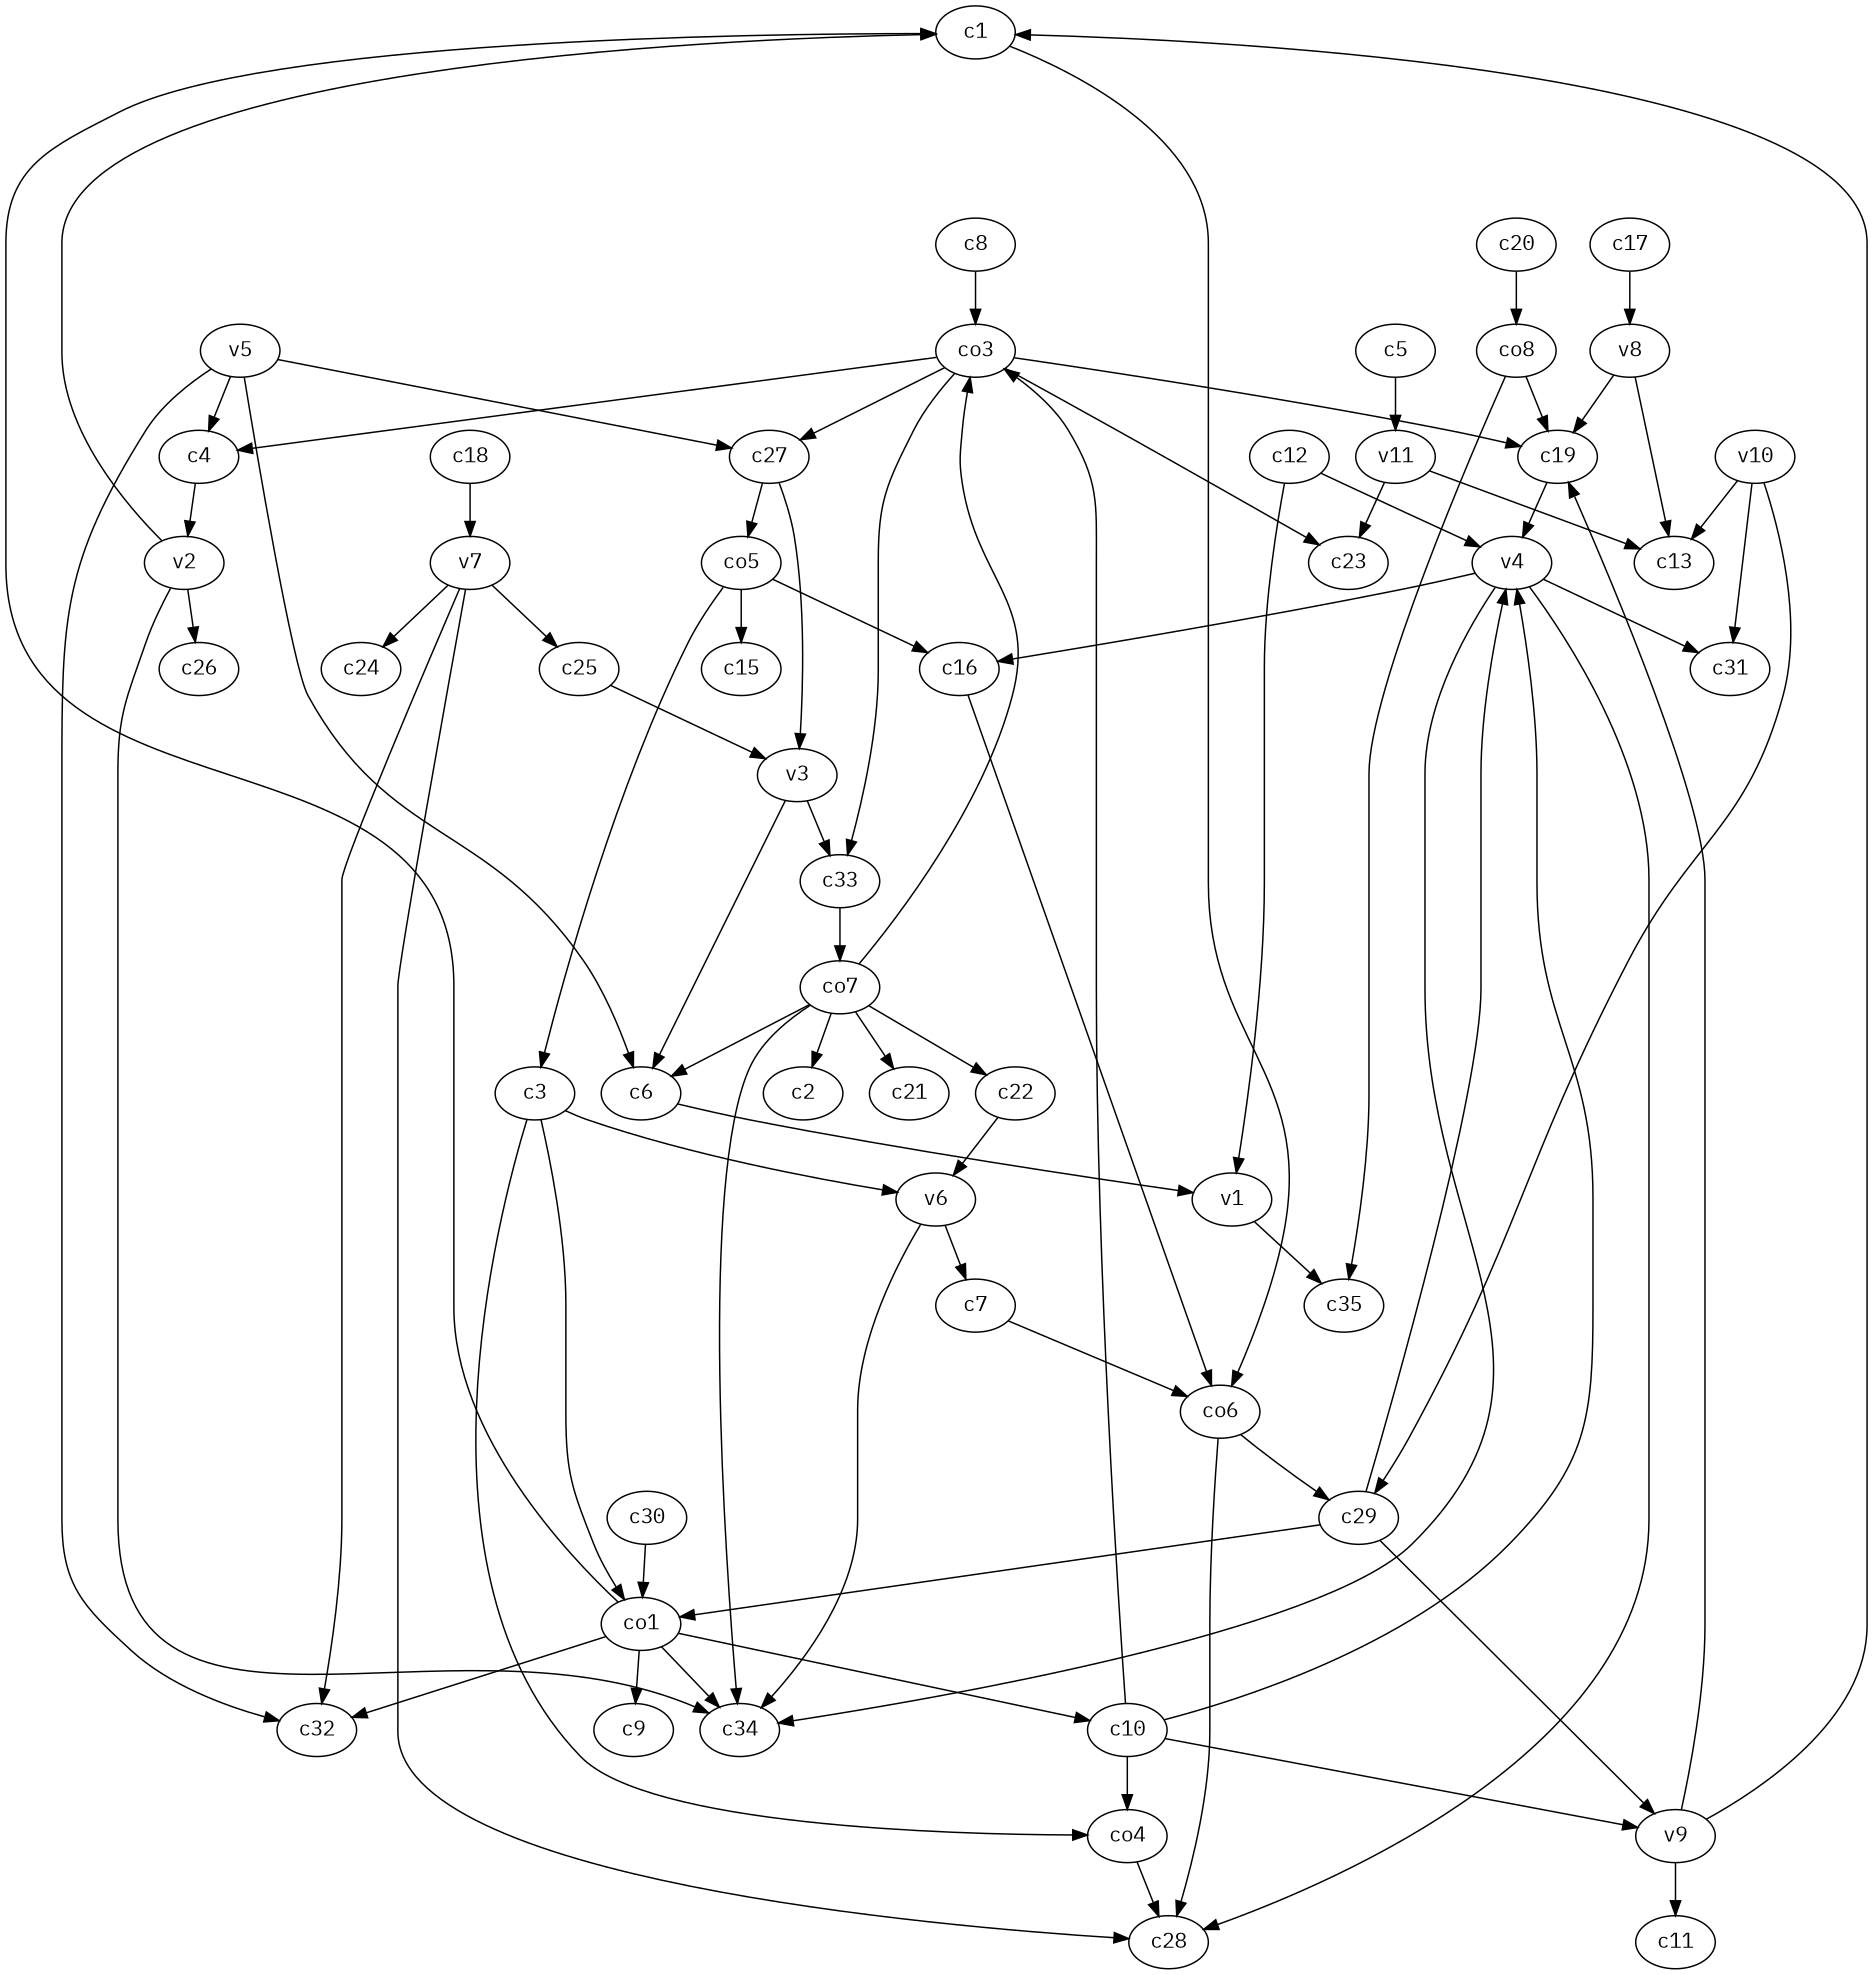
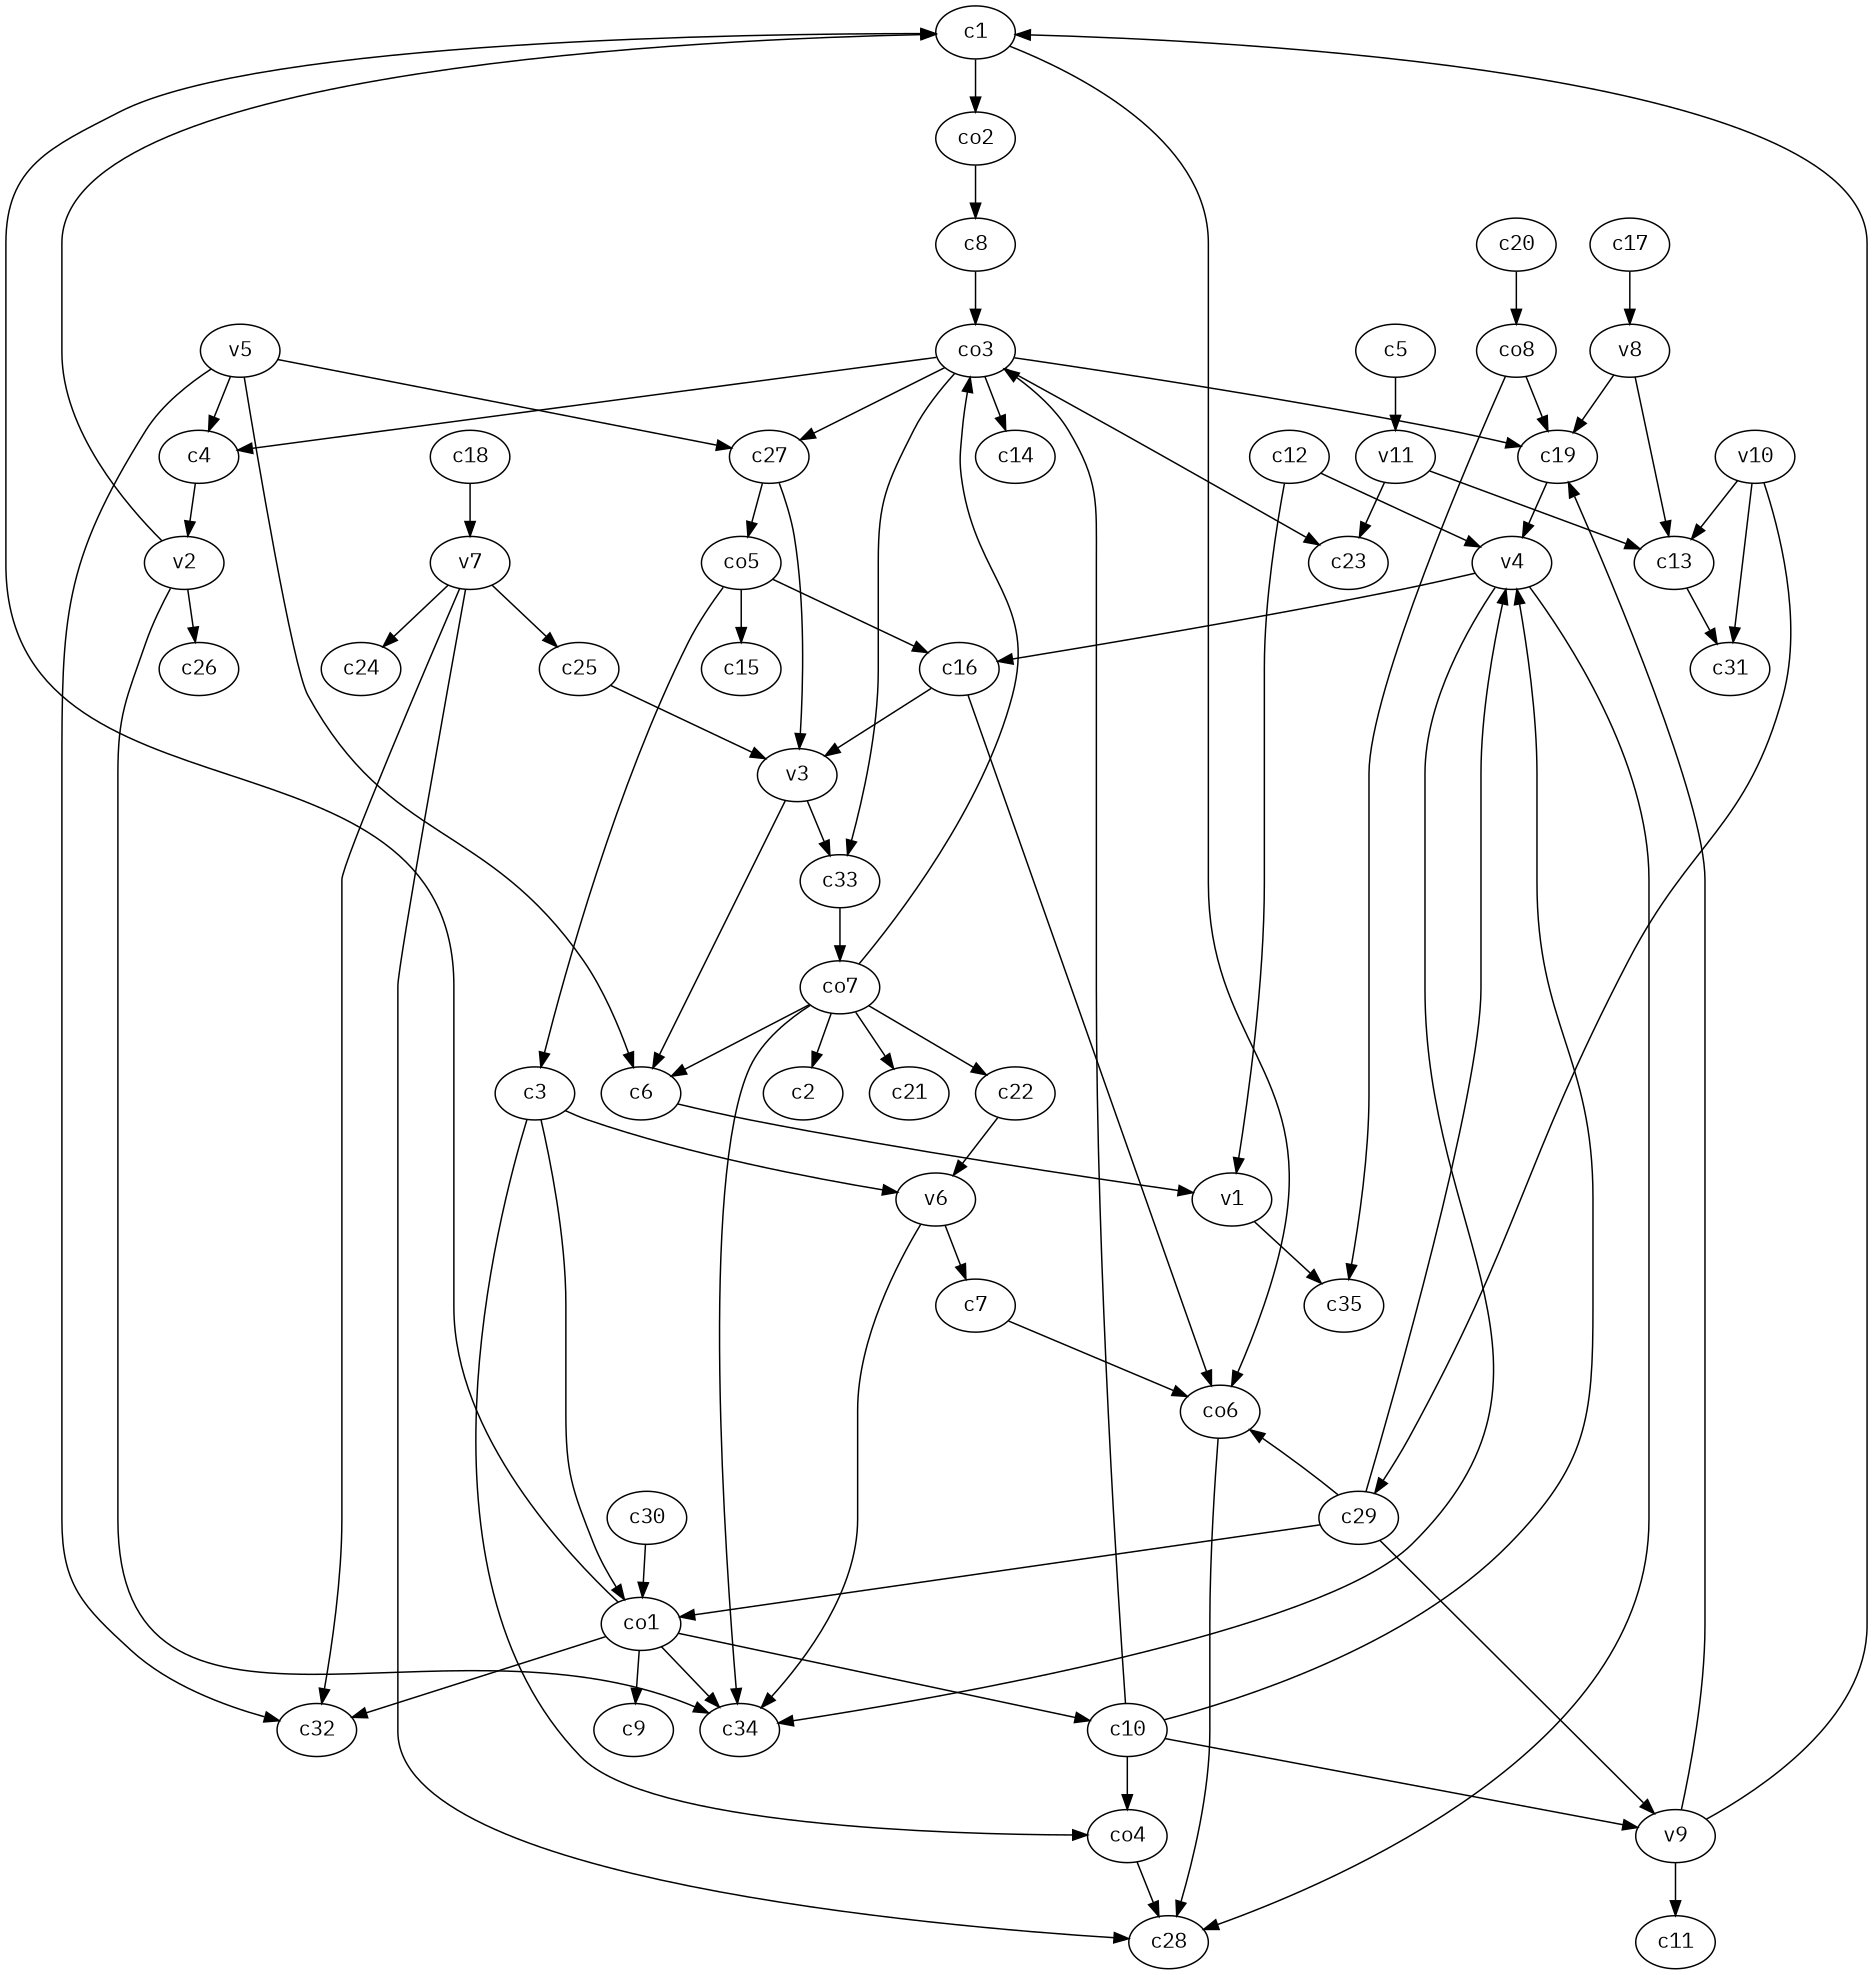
node "co2": added
node "c14": added
edge "v4" -> "c31": now "c13" -> "c31"
edge "c16" -> "v3": added
edge "co6" -> "c29": reversed
